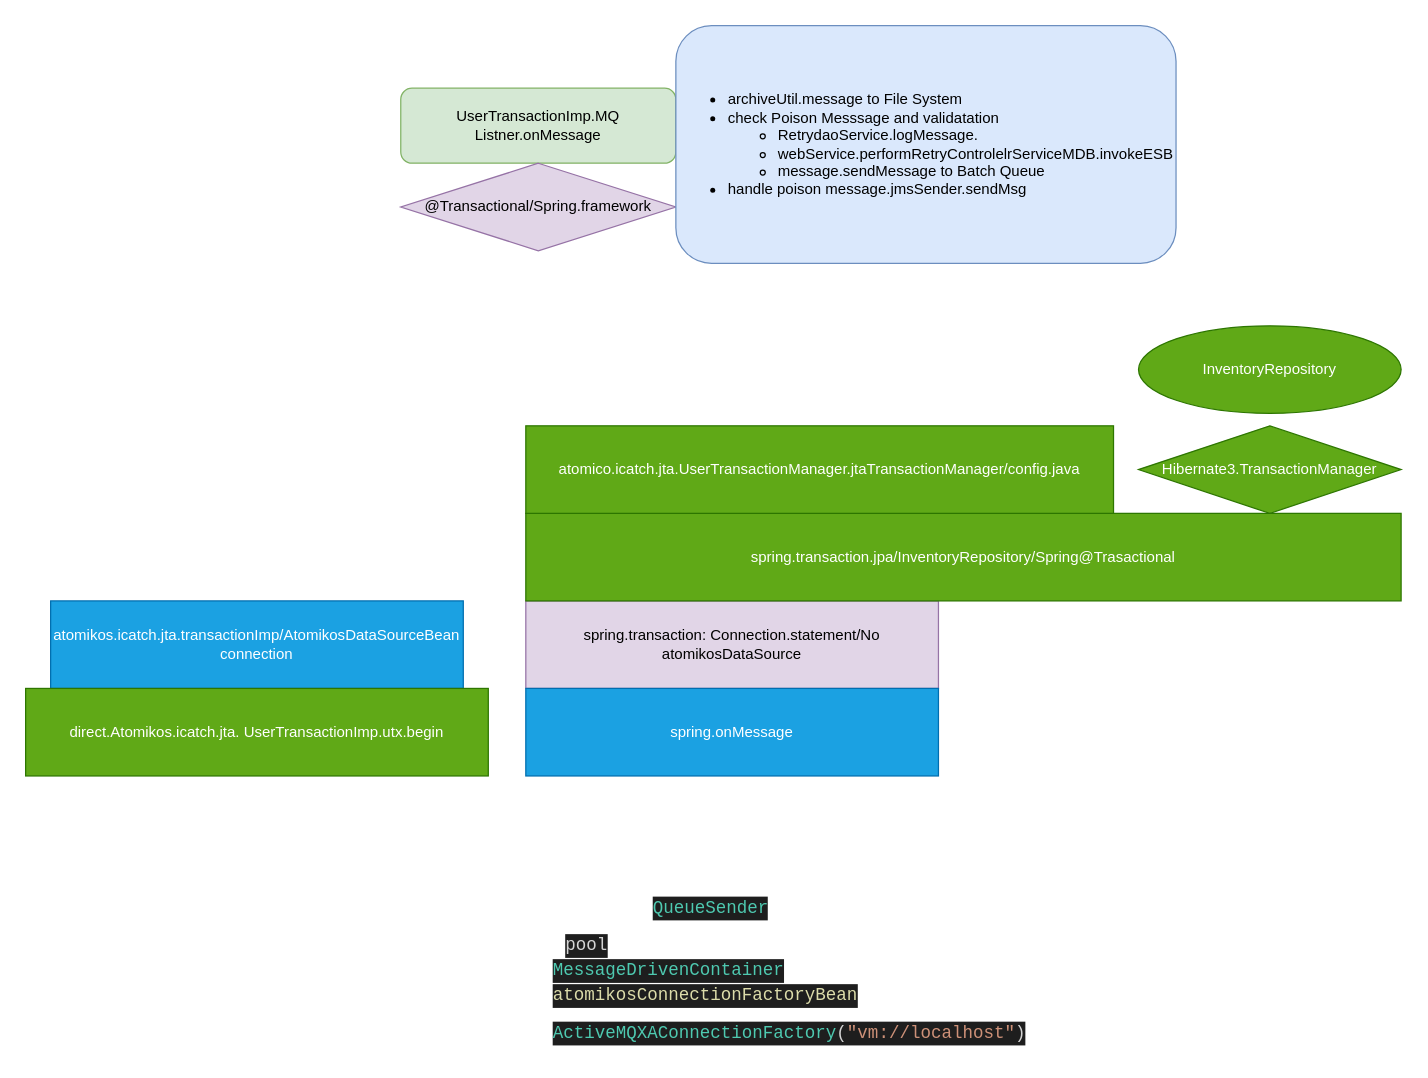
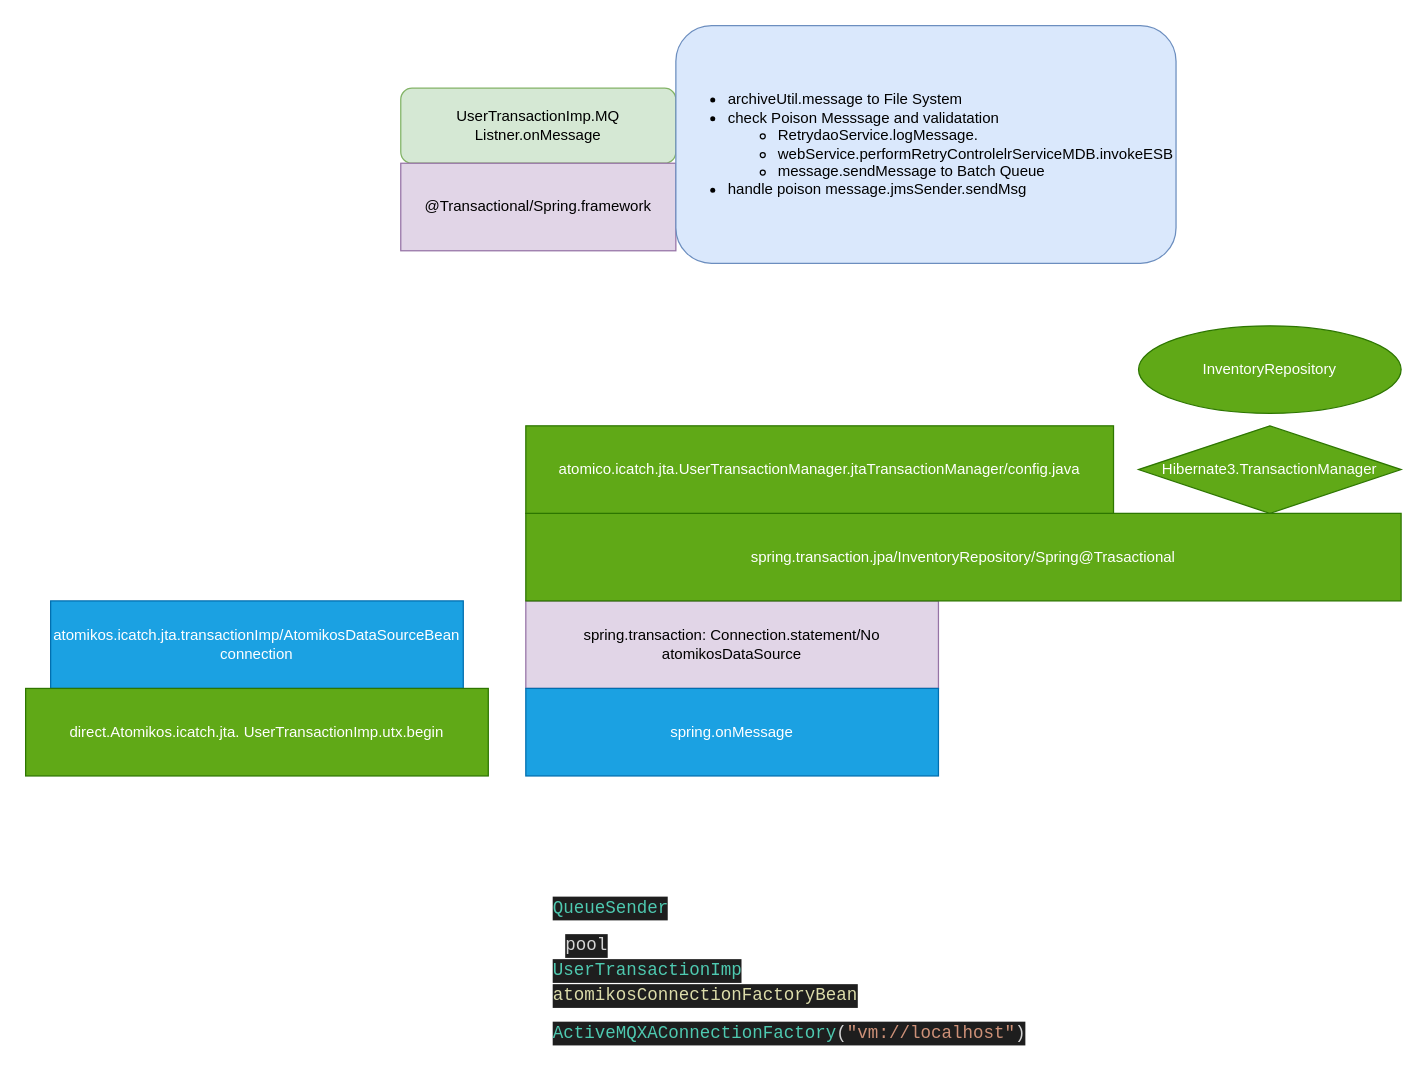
node "@Transactional/Spring.framework": shape diamond -> rectangle
node "QueueSender": moved (719, 907) -> (619, 907)
node "MessageDrivenContainer": label "MessageDrivenContainer" -> "UserTransactionImp"
